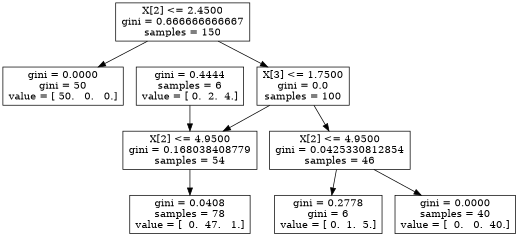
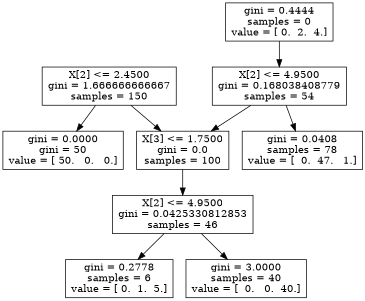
node "X[2] <= 2.4500 gini = 0.666666666667 samples = 150": label "X[2] <= 2.4500 gini = 0.666666666667 samples = 150" -> "X[2] <= 2.4500 gini = 1.666666666667 samples = 150"
node "gini = 0.4444 samples = 6 value = [ 0.  2.  4.]": label "gini = 0.4444 samples = 6 value = [ 0.  2.  4.]" -> "gini = 0.4444 samples = 0 value = [ 0.  2.  4.]"
edge "X[3] <= 1.7500 gini = 0.0 samples = 100" -> "X[2] <= 4.9500 gini = 0.168038408779 samples = 54": reversed
node "X[2] <= 4.9500 gini = 0.0425330812854 samples = 46": label "X[2] <= 4.9500 gini = 0.0425330812854 samples = 46" -> "X[2] <= 4.9500 gini = 0.0425330812853 samples = 46"
node "gini = 0.2778 gini = 6 value = [ 0.  1.  5.]": label "gini = 0.2778 gini = 6 value = [ 0.  1.  5.]" -> "gini = 0.2778 samples = 6 value = [ 0.  1.  5.]"
node "gini = 0.0000 samples = 40 value = [  0.   0.  40.]": label "gini = 0.0000 samples = 40 value = [  0.   0.  40.]" -> "gini = 3.0000 samples = 40 value = [  0.   0.  40.]"
